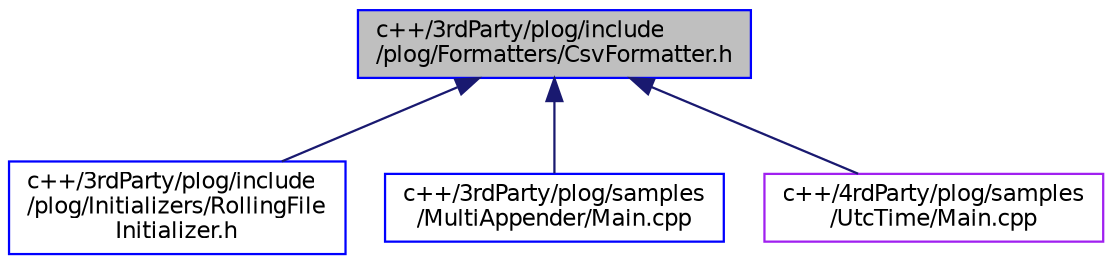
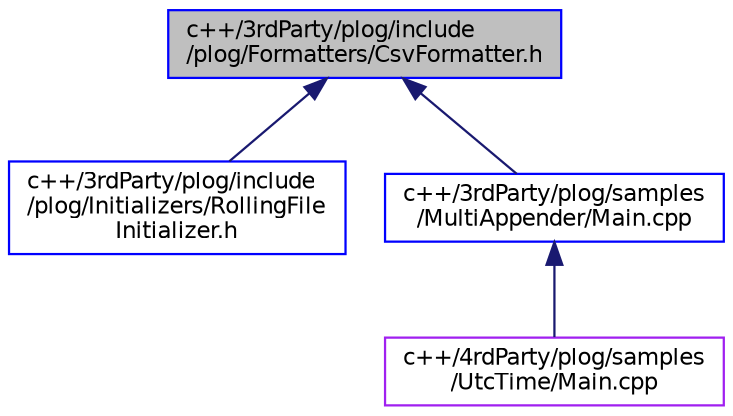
edge "c++/4rdParty/plog/samples /UtcTime/Main.cpp" -> "c++/3rdParty/plog/include /plog/Formatters/CsvFormatter.h": now "c++/4rdParty/plog/samples /UtcTime/Main.cpp" -> "c++/3rdParty/plog/samples /MultiAppender/Main.cpp"
